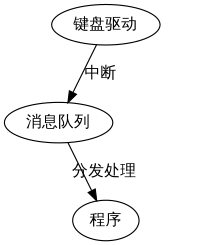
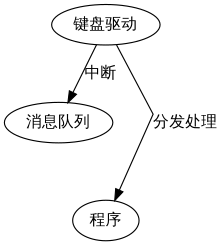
edge "消息队列" -> "程序": now "键盘驱动" -> "程序"
